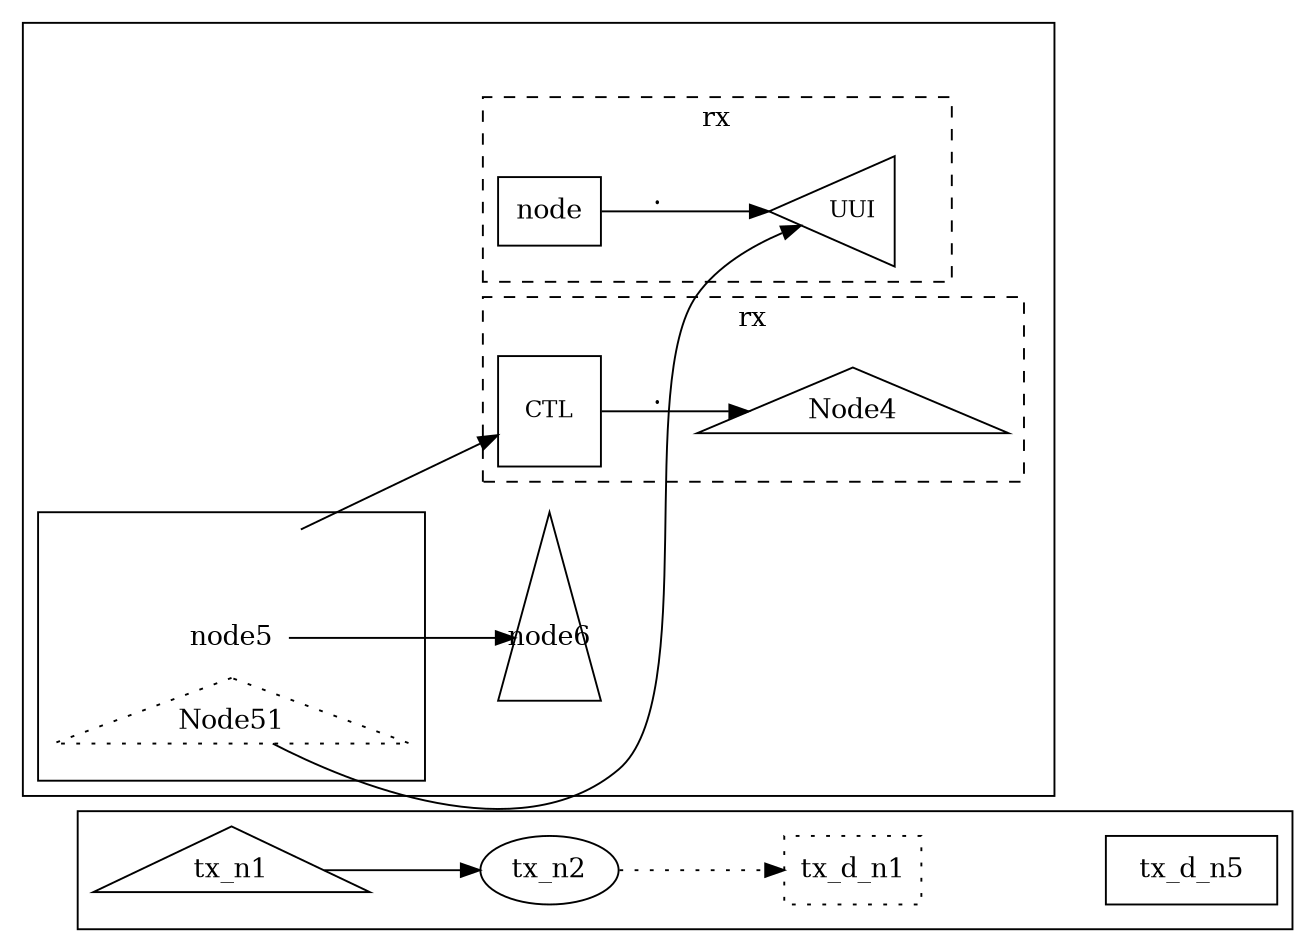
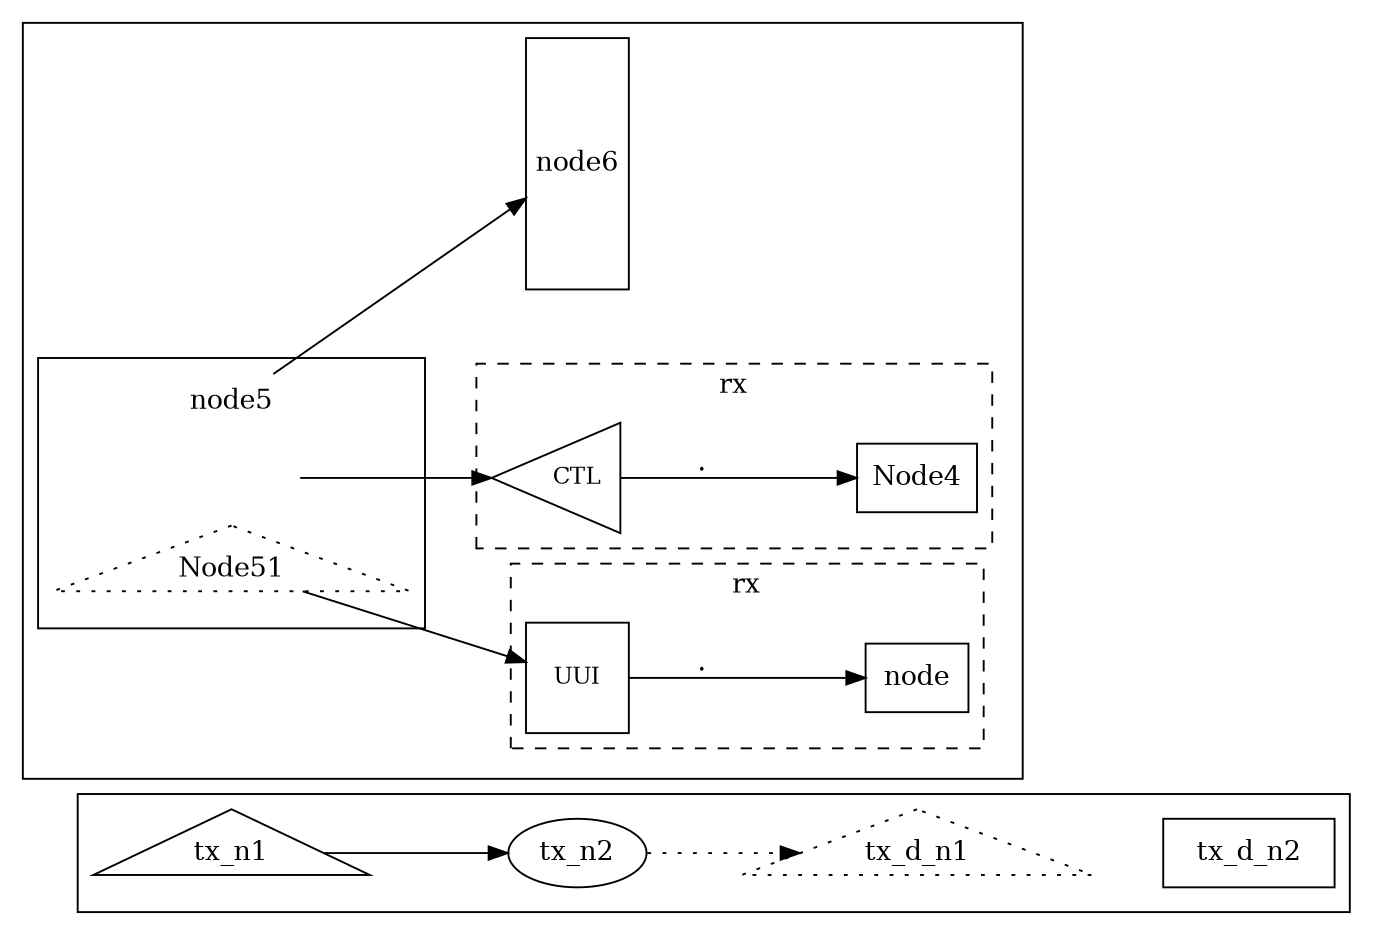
edge "node" -> "UUI": reversed
node "UUI": shape triangle -> box
node "CTL": shape box -> triangle
node "Node4": shape triangle -> box
node "node6": shape triangle -> box
node "tx_d_n1": shape box -> triangle
node "tx_d_n5": label "tx_d_n5" -> "tx_d_n2"
